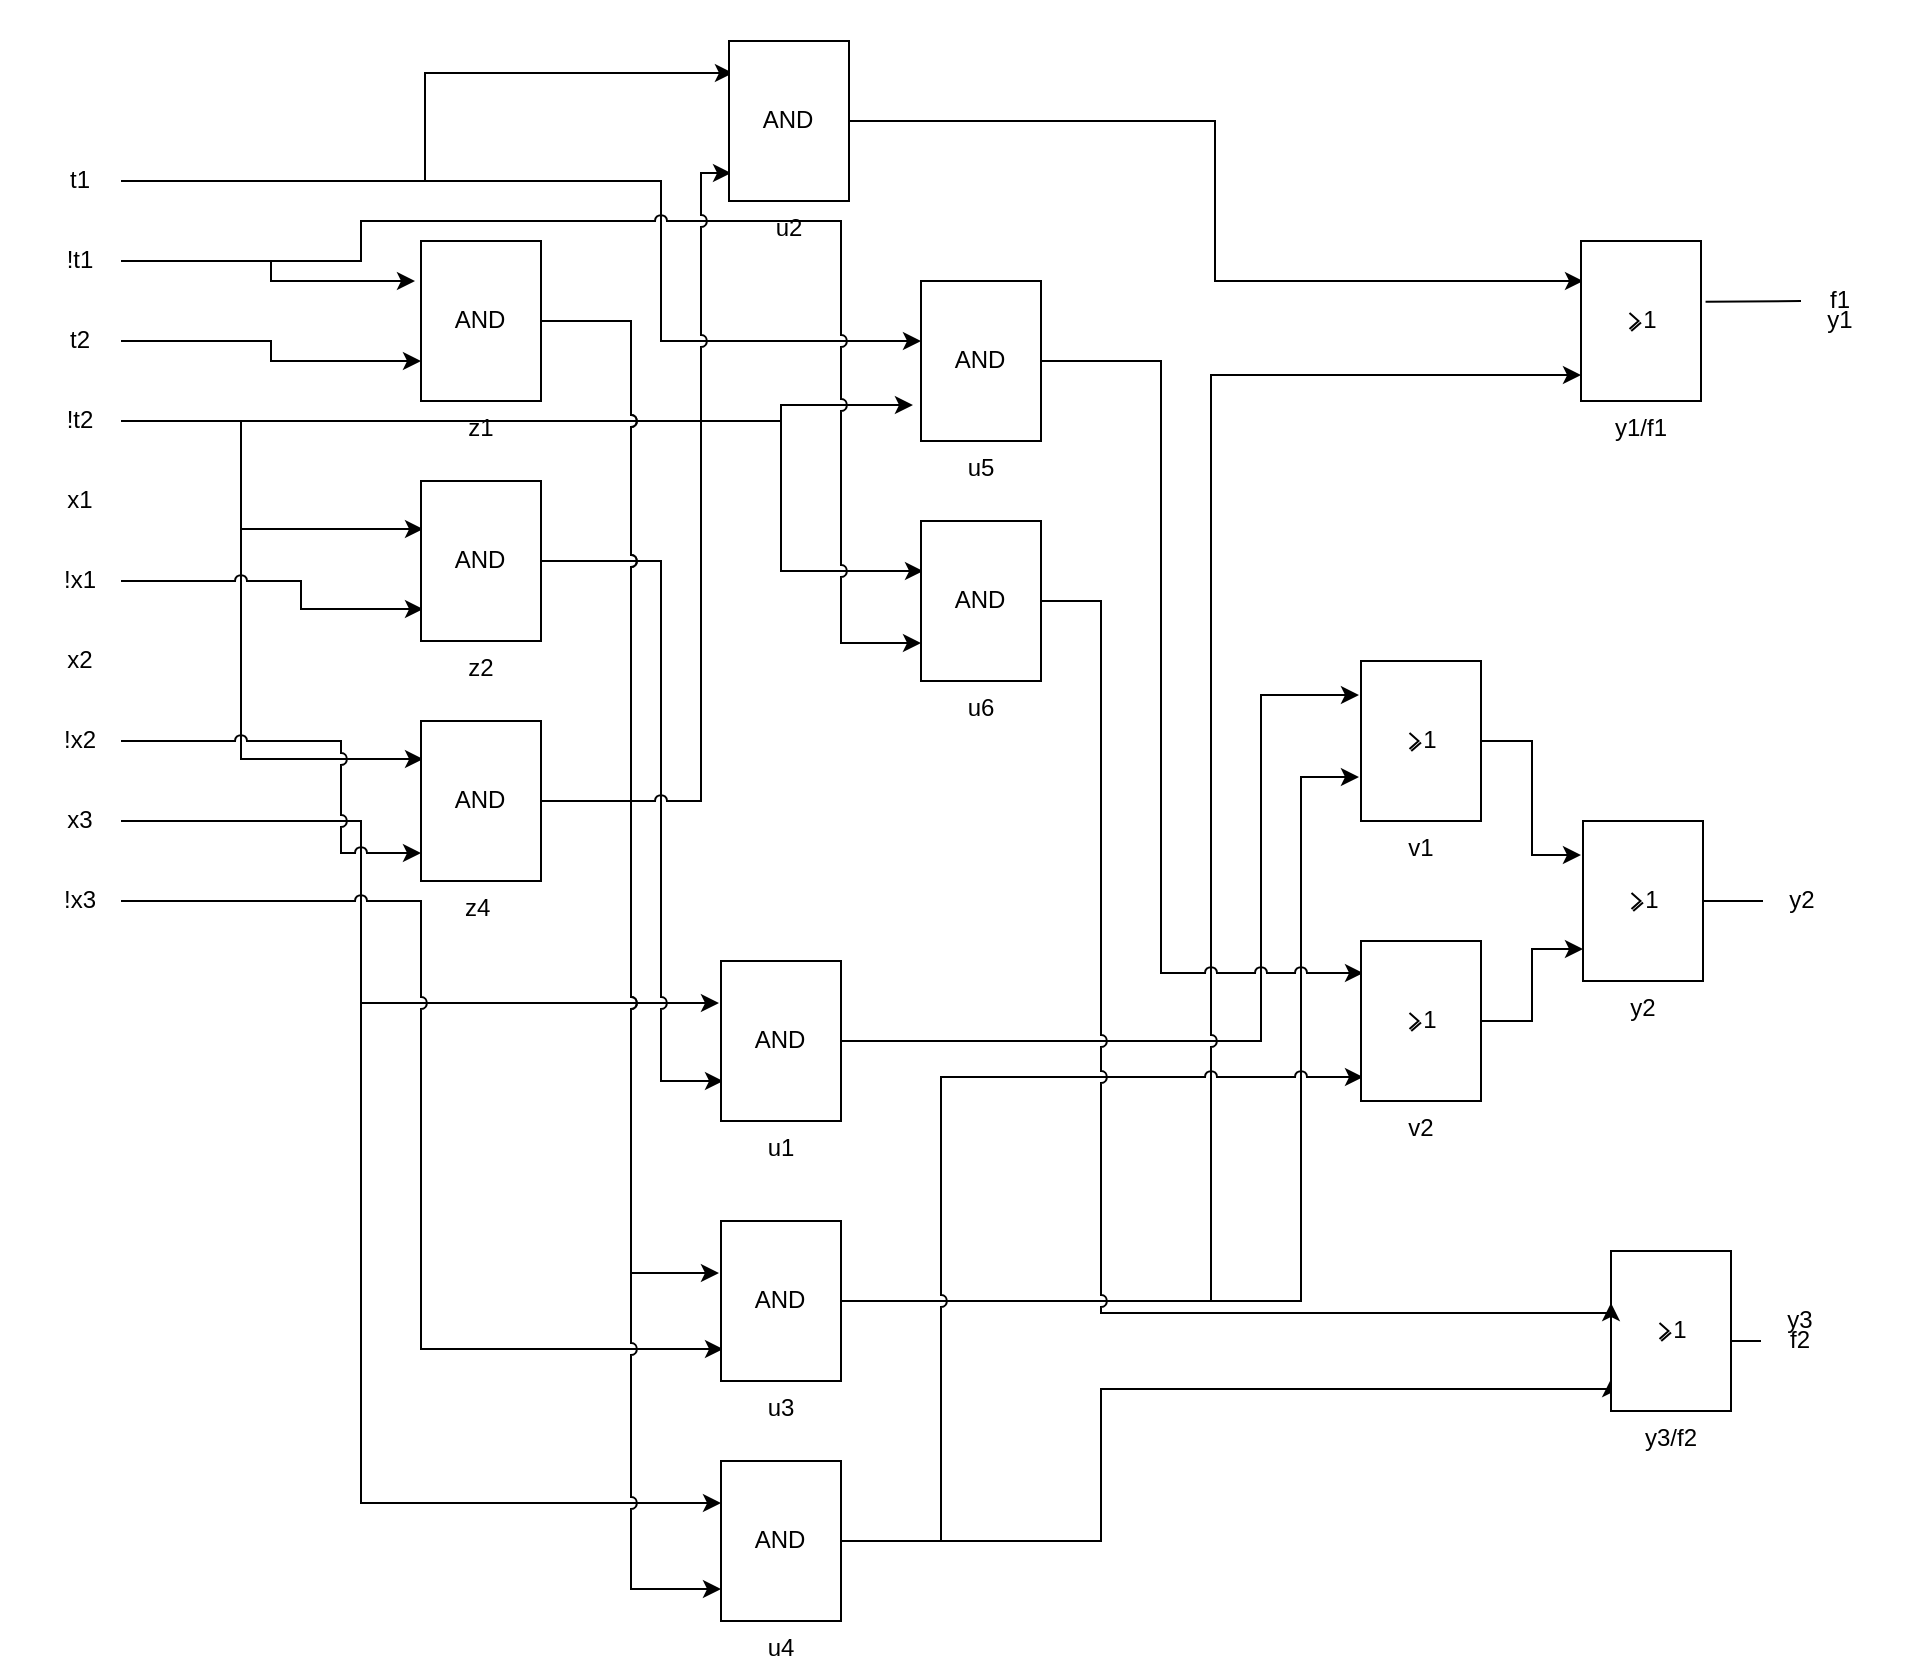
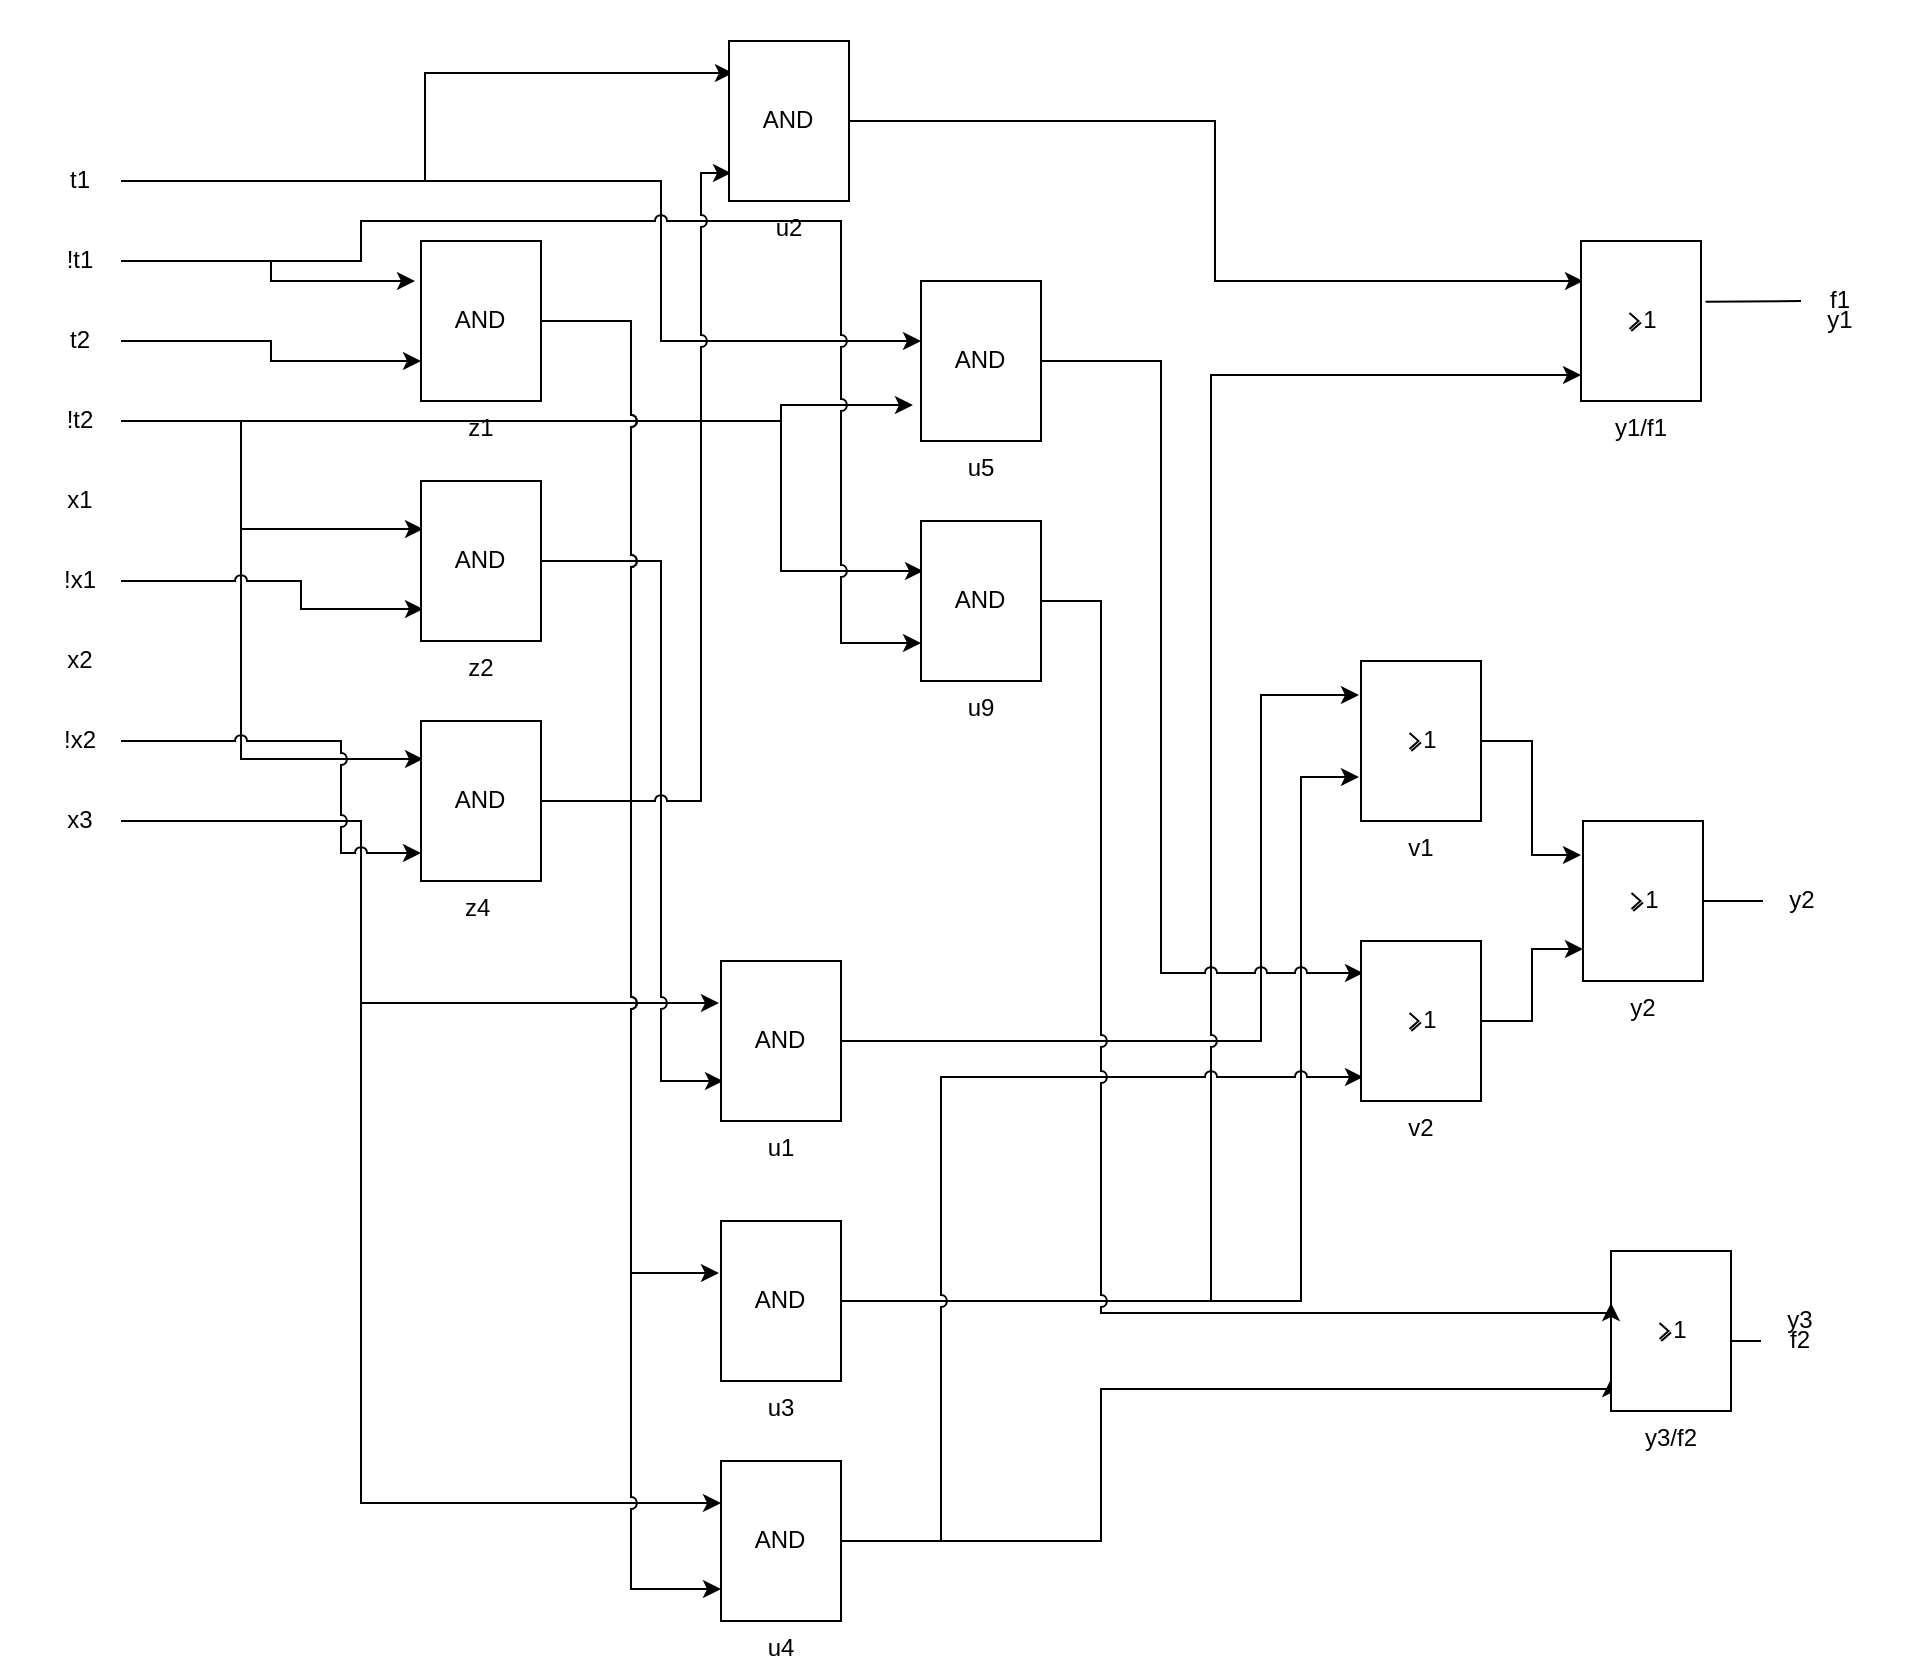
node "u6": label "u6" -> "u9"
node "!x3": removed
edge "!x3" -> "u3": removed
